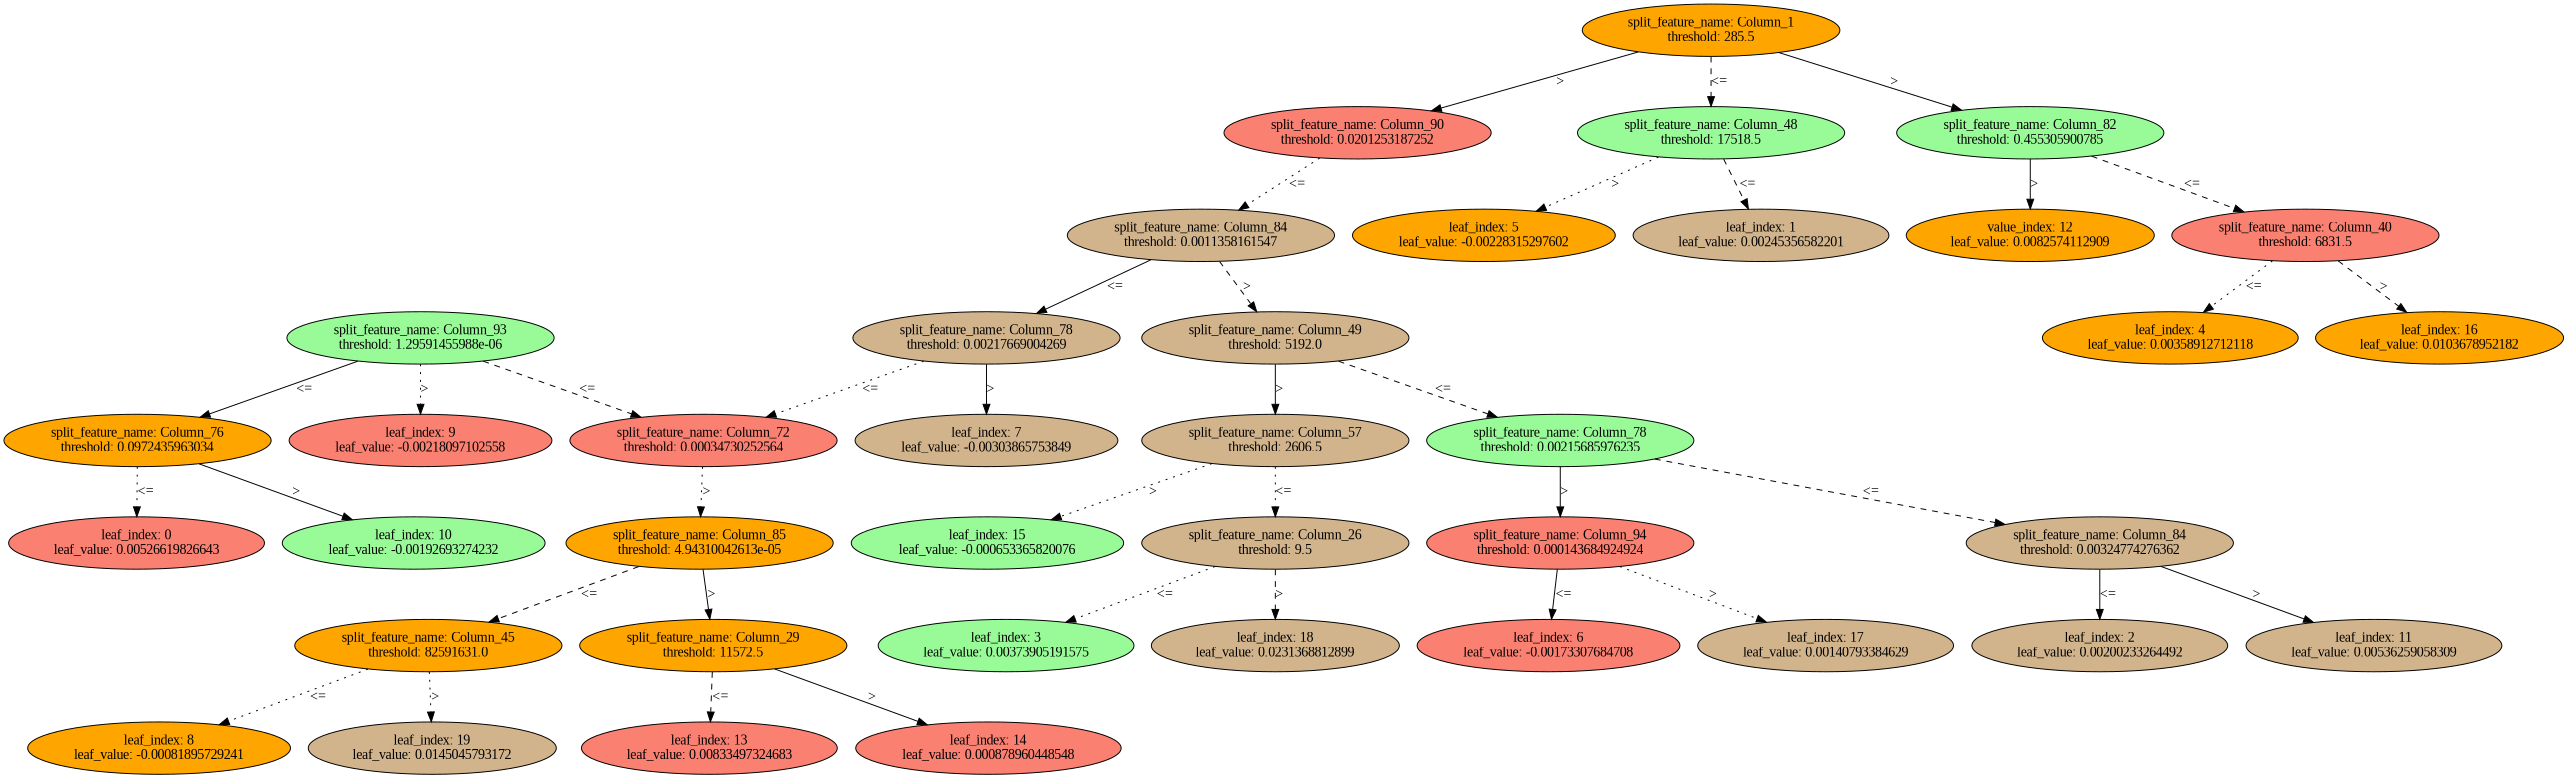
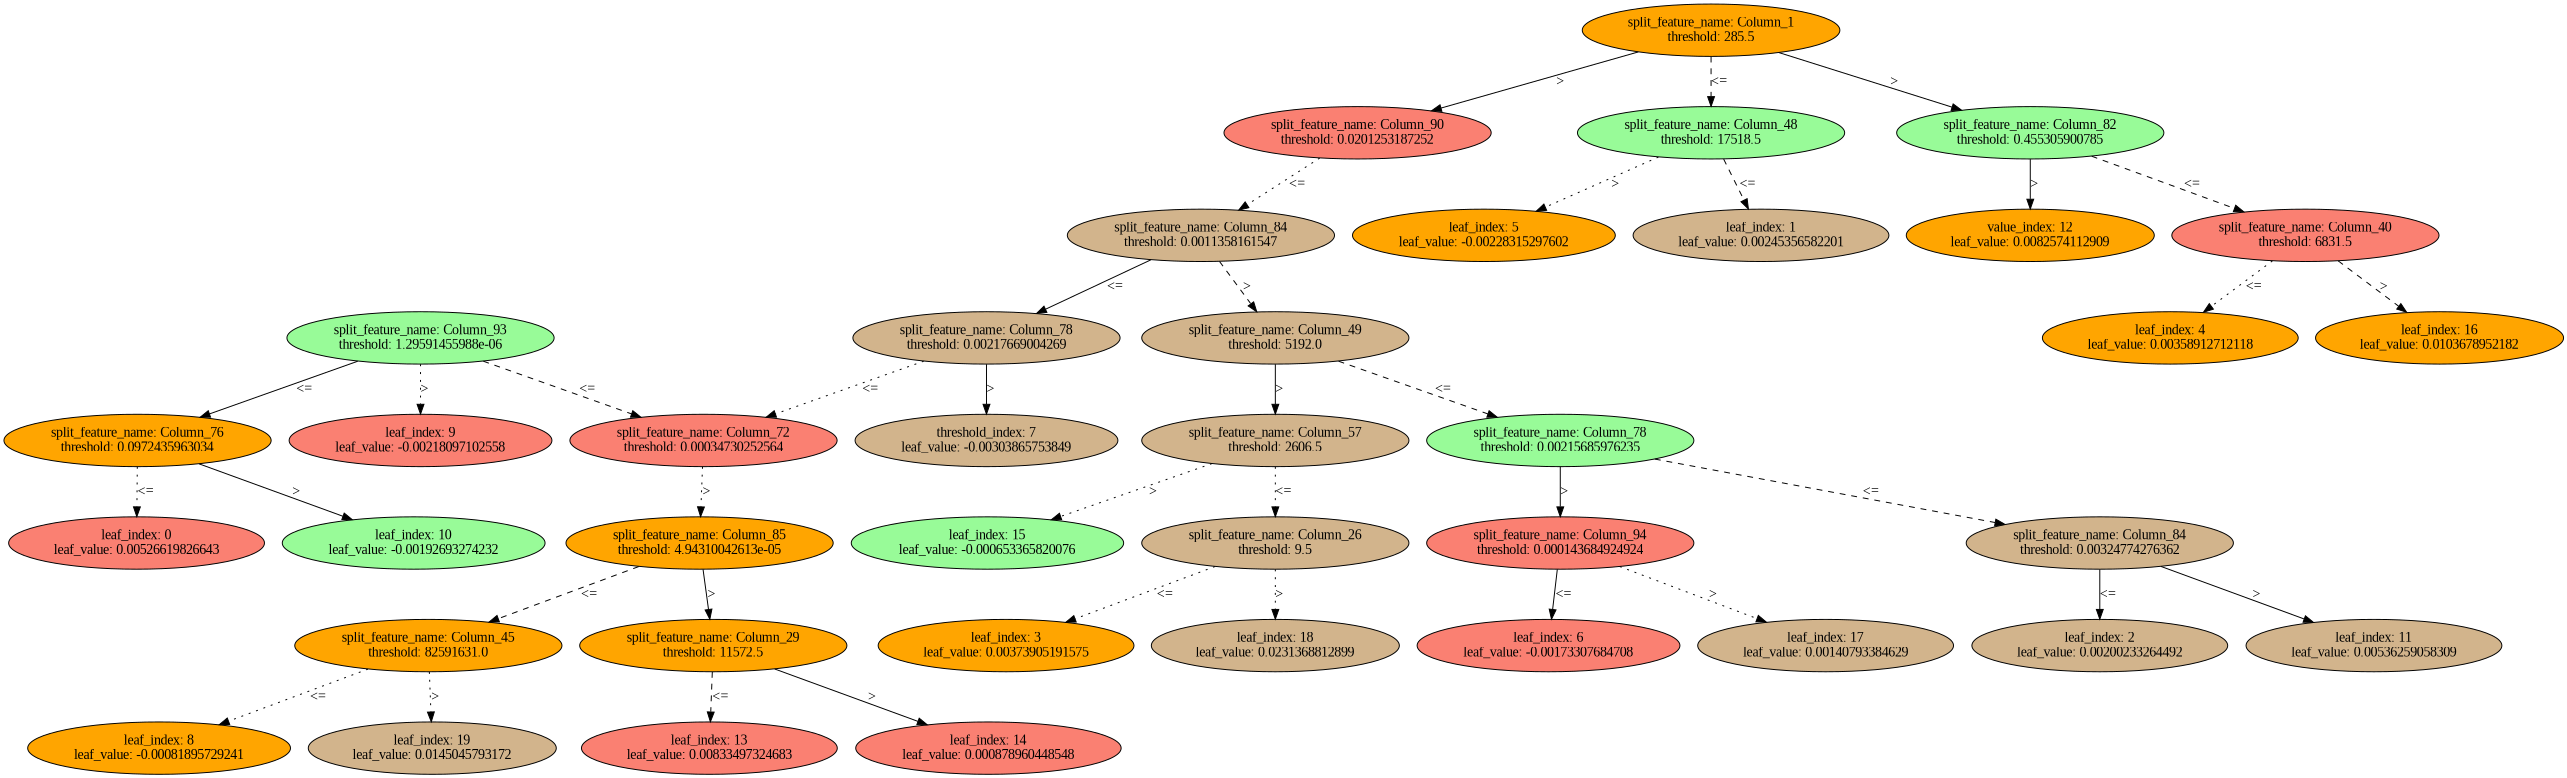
node "leaf_index: 7 leaf_value: -0.00303865753849": label "leaf_index: 7 leaf_value: -0.00303865753849" -> "threshold_index: 7 leaf_value: -0.00303865753849"
edge "split_feature_name: Column_26 threshold: 9.5" -> "leaf_index: 18 leaf_value: 0.0231368812899": style dashed -> dotted
node "leaf_index: 3 leaf_value: 0.00373905191575": fillcolor palegreen -> orange
